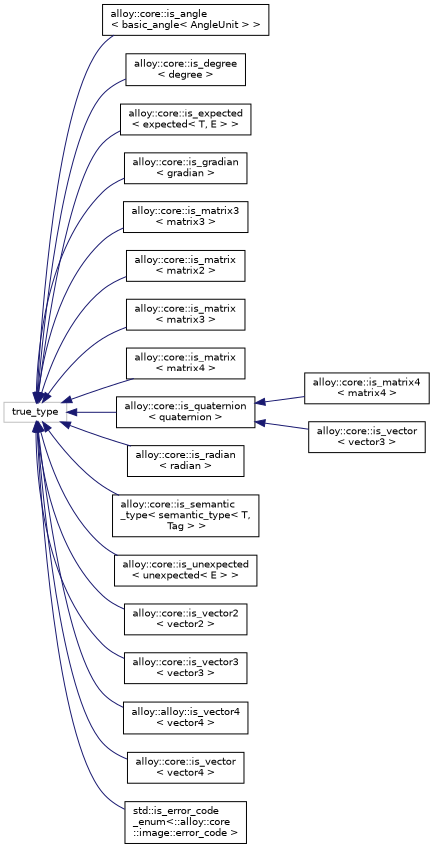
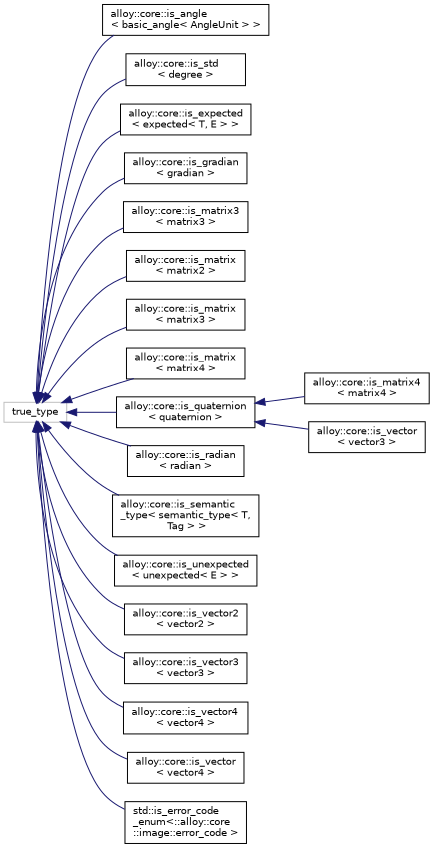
node "alloy::core::is_degree < degree >": label "alloy::core::is_degree < degree >" -> "alloy::core::is_std < degree >"
node "alloy::alloy::is_vector4 < vector4 >": label "alloy::alloy::is_vector4 < vector4 >" -> "alloy::core::is_vector4 < vector4 >"
